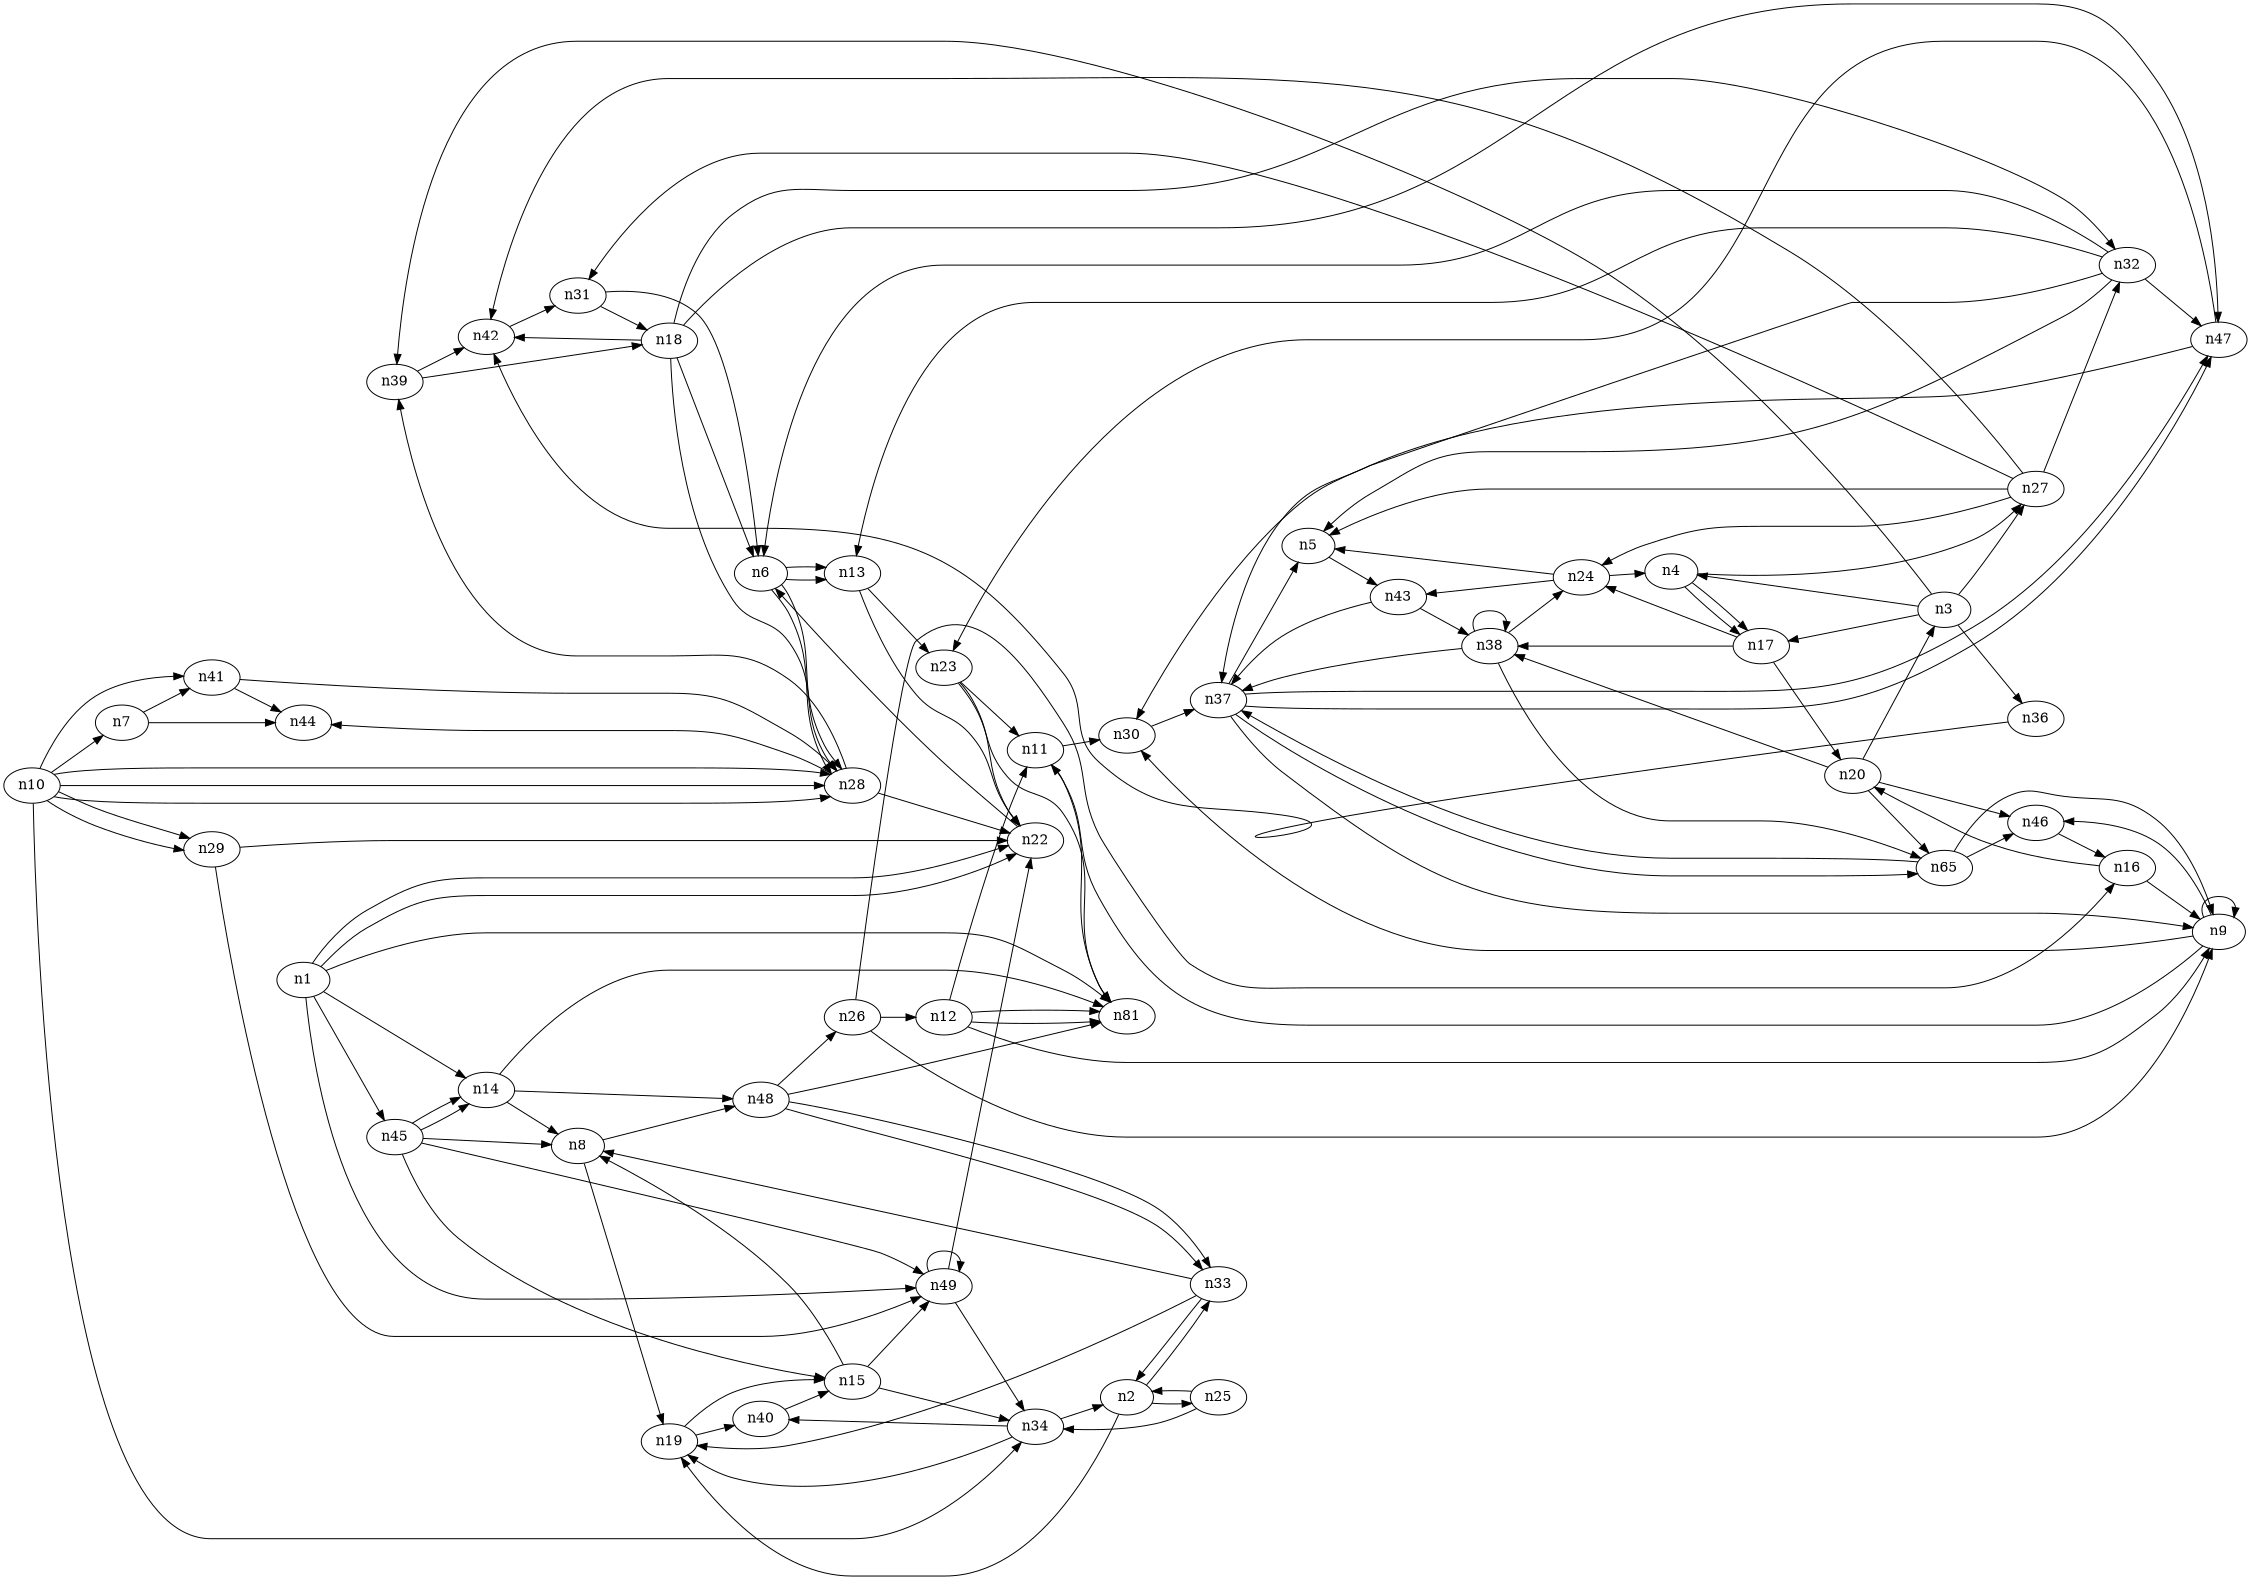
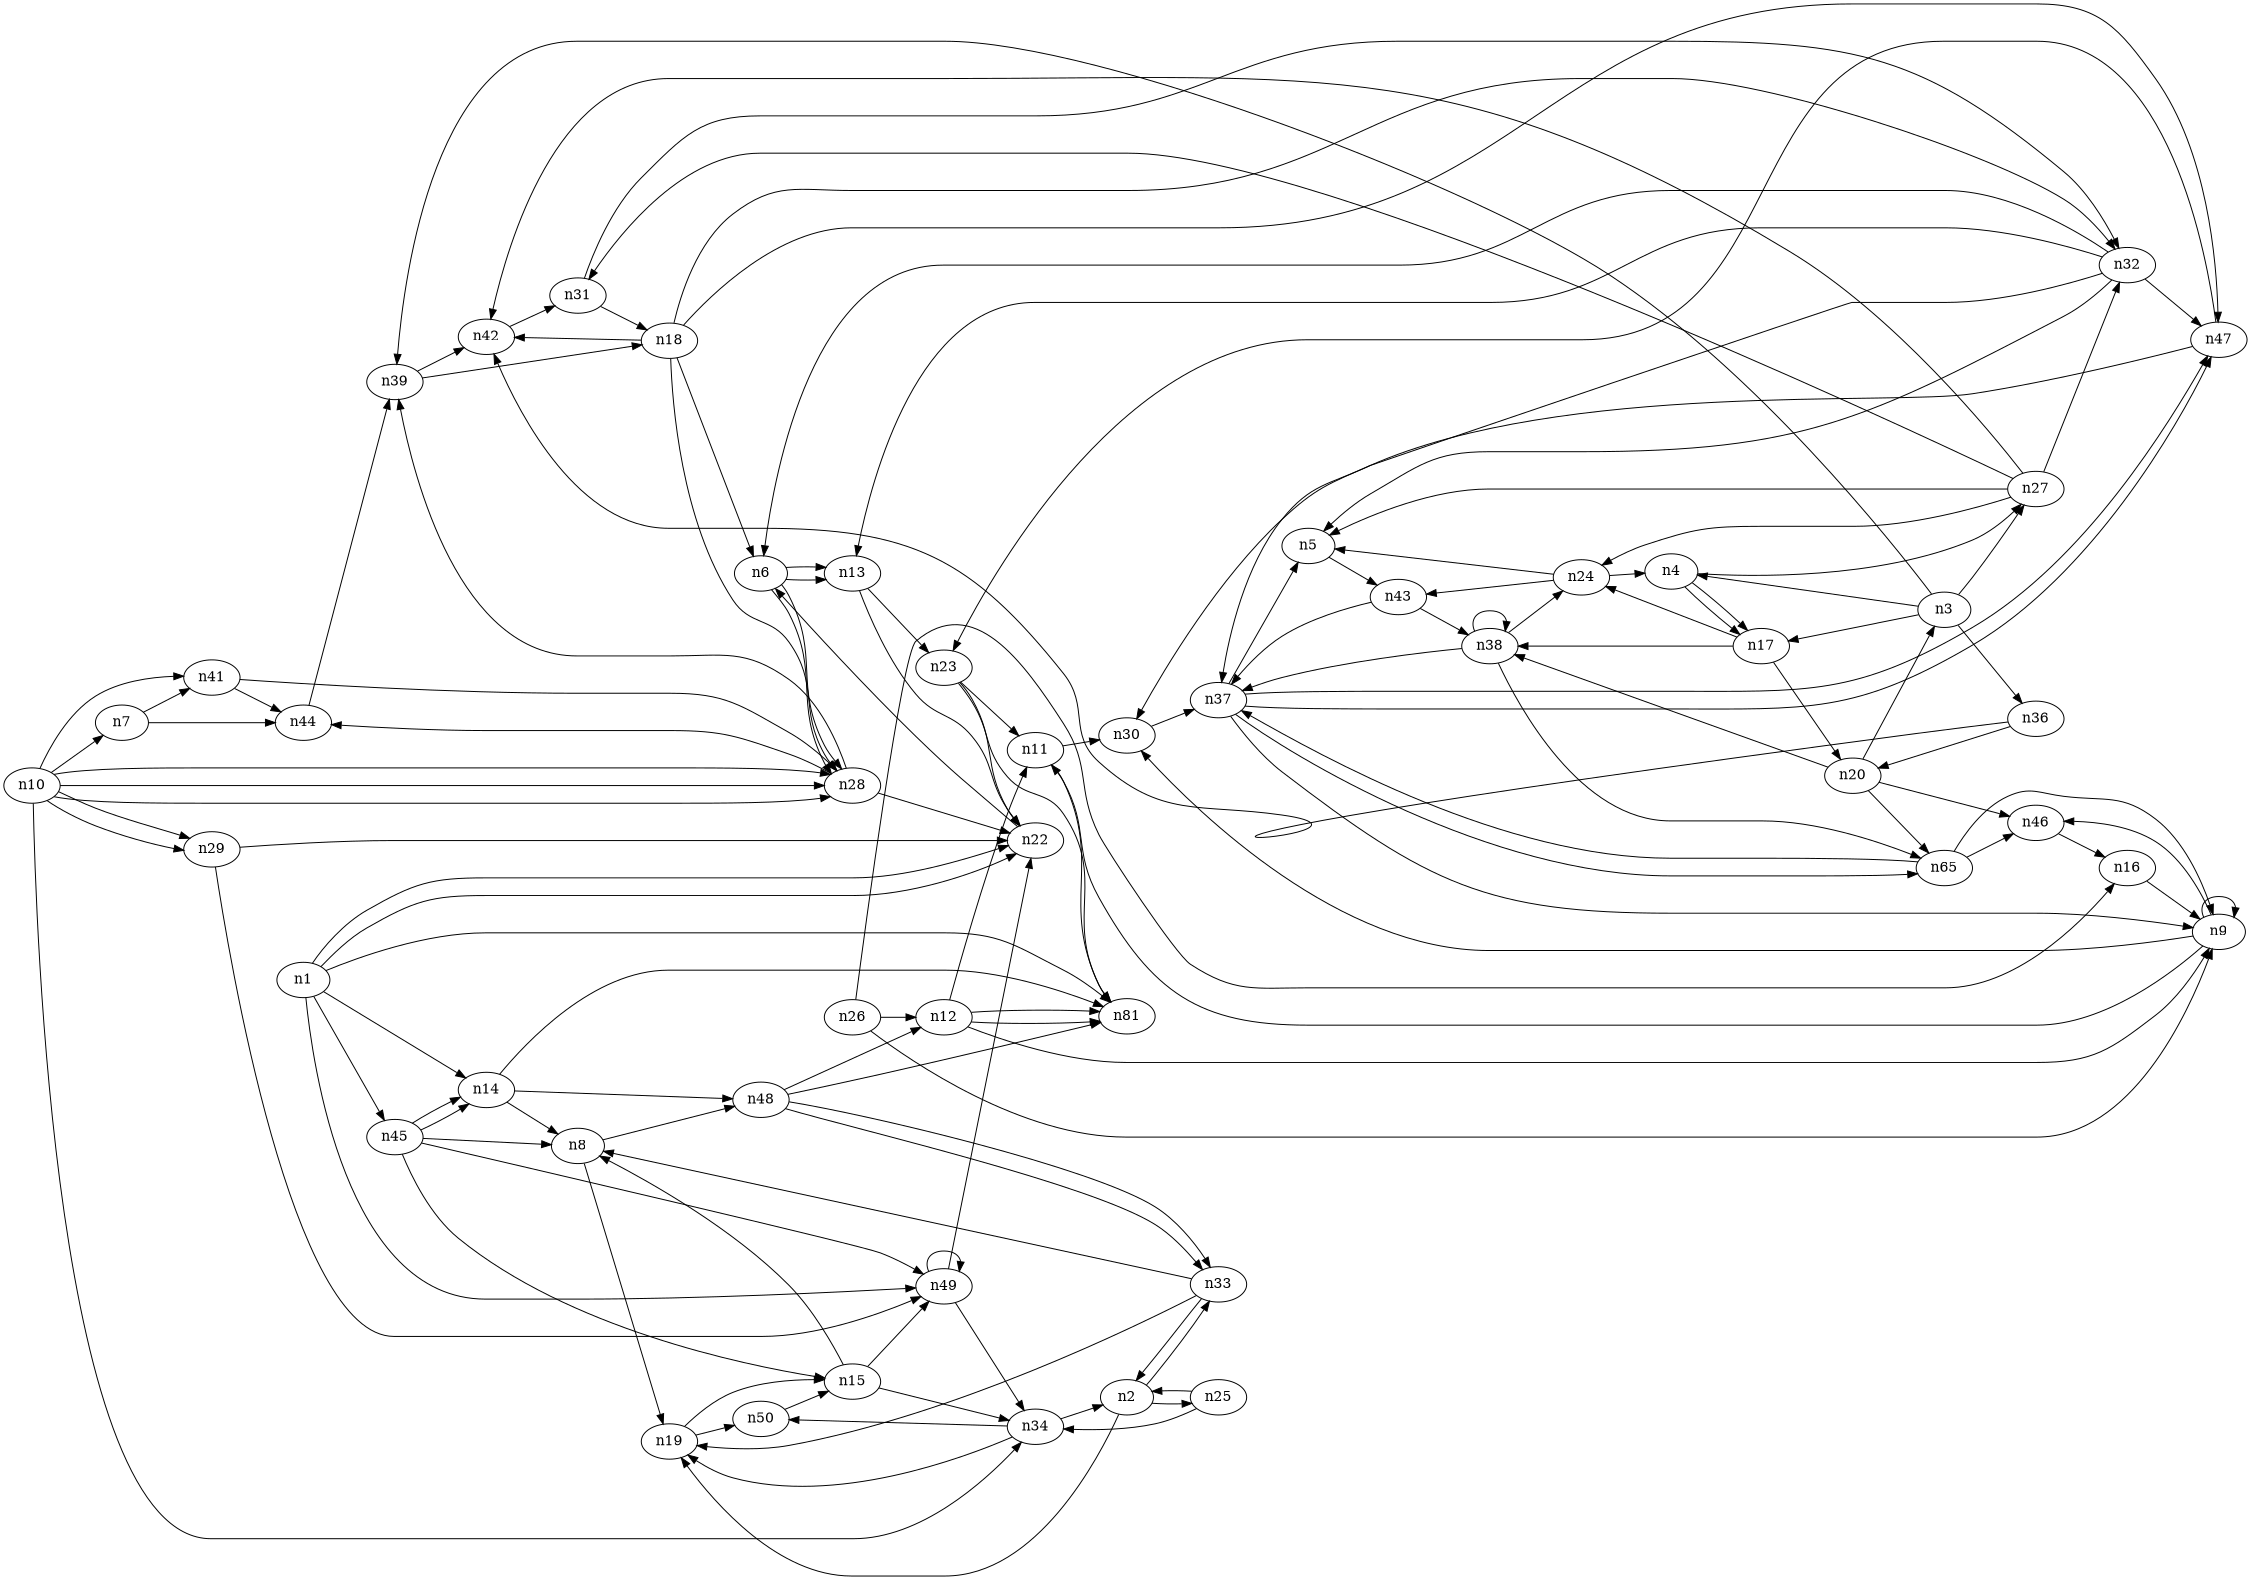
edge "n31" -> "n6": now "n31" -> "n32"
edge "n44" -> "n39": added
edge "n16" -> "n20": now "n36" -> "n20"
edge "n48" -> "n26": now "n48" -> "n12"
node "n40": label "n40" -> "n50"
